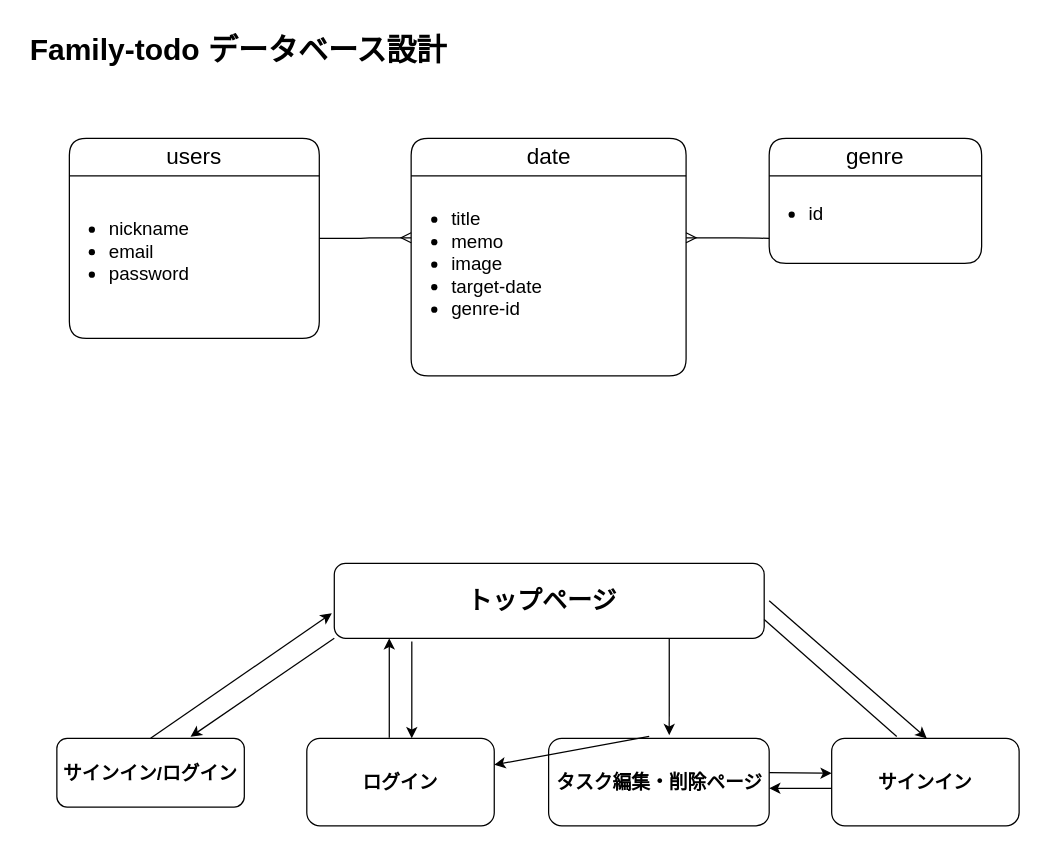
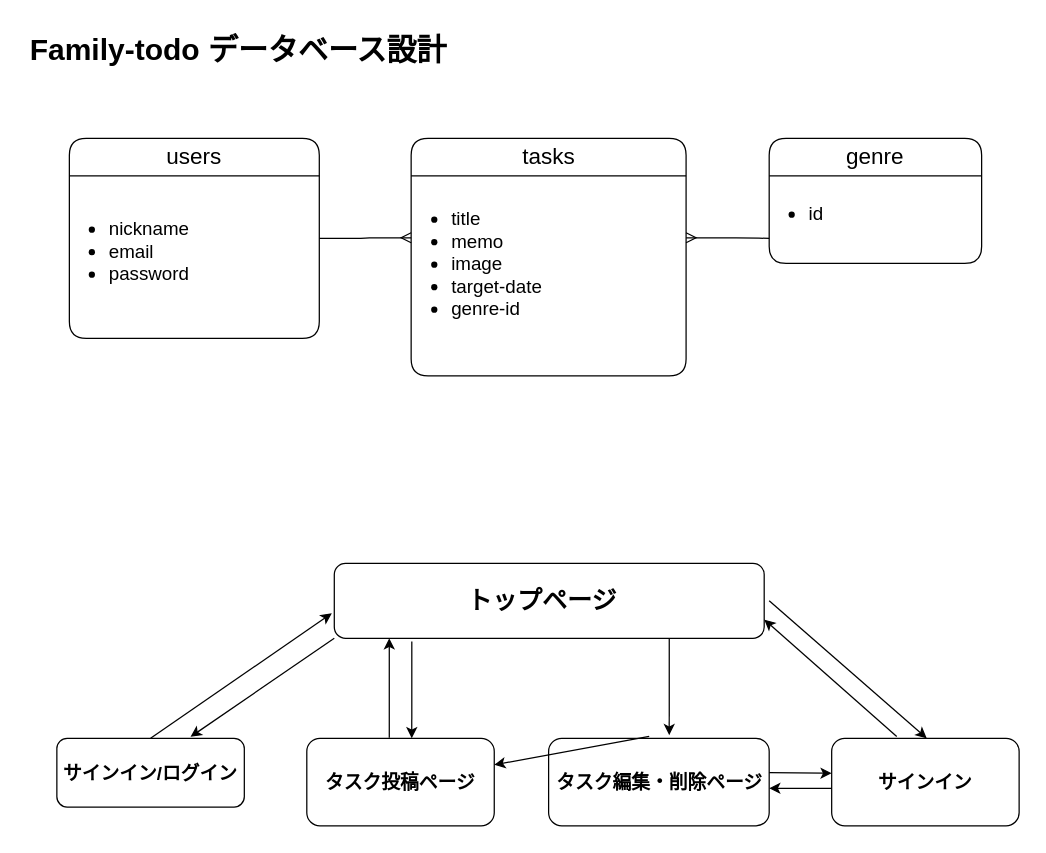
node "date": label "date" -> "tasks"
edge "トップページ" -- "サインイン": arrowhead none -> classic
node "ログイン": label "ログイン" -> "タスク投稿ページ"
